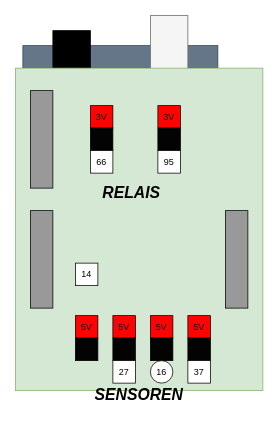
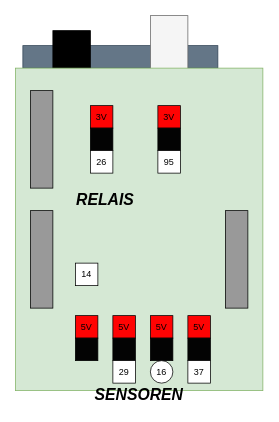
node "66": label "66" -> "26"
node "RELAIS": moved (132, 192) -> (105, 199)
node "27": label "27" -> "29"
